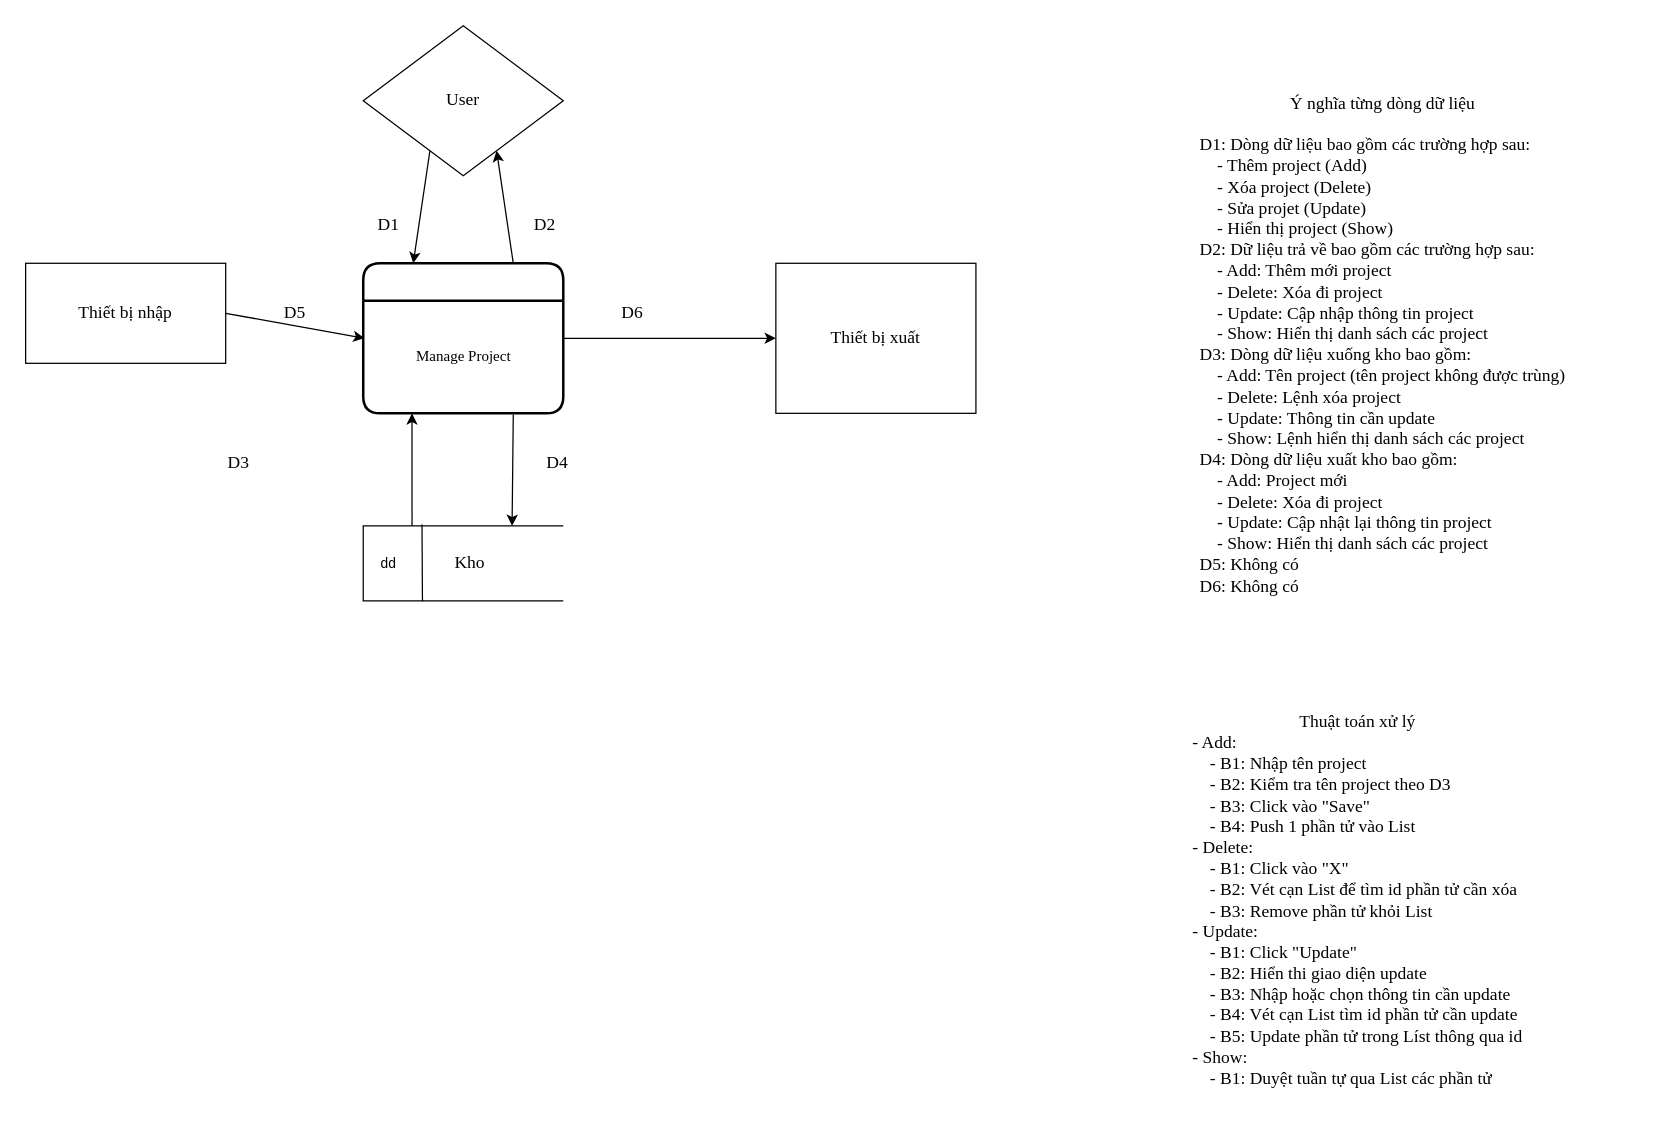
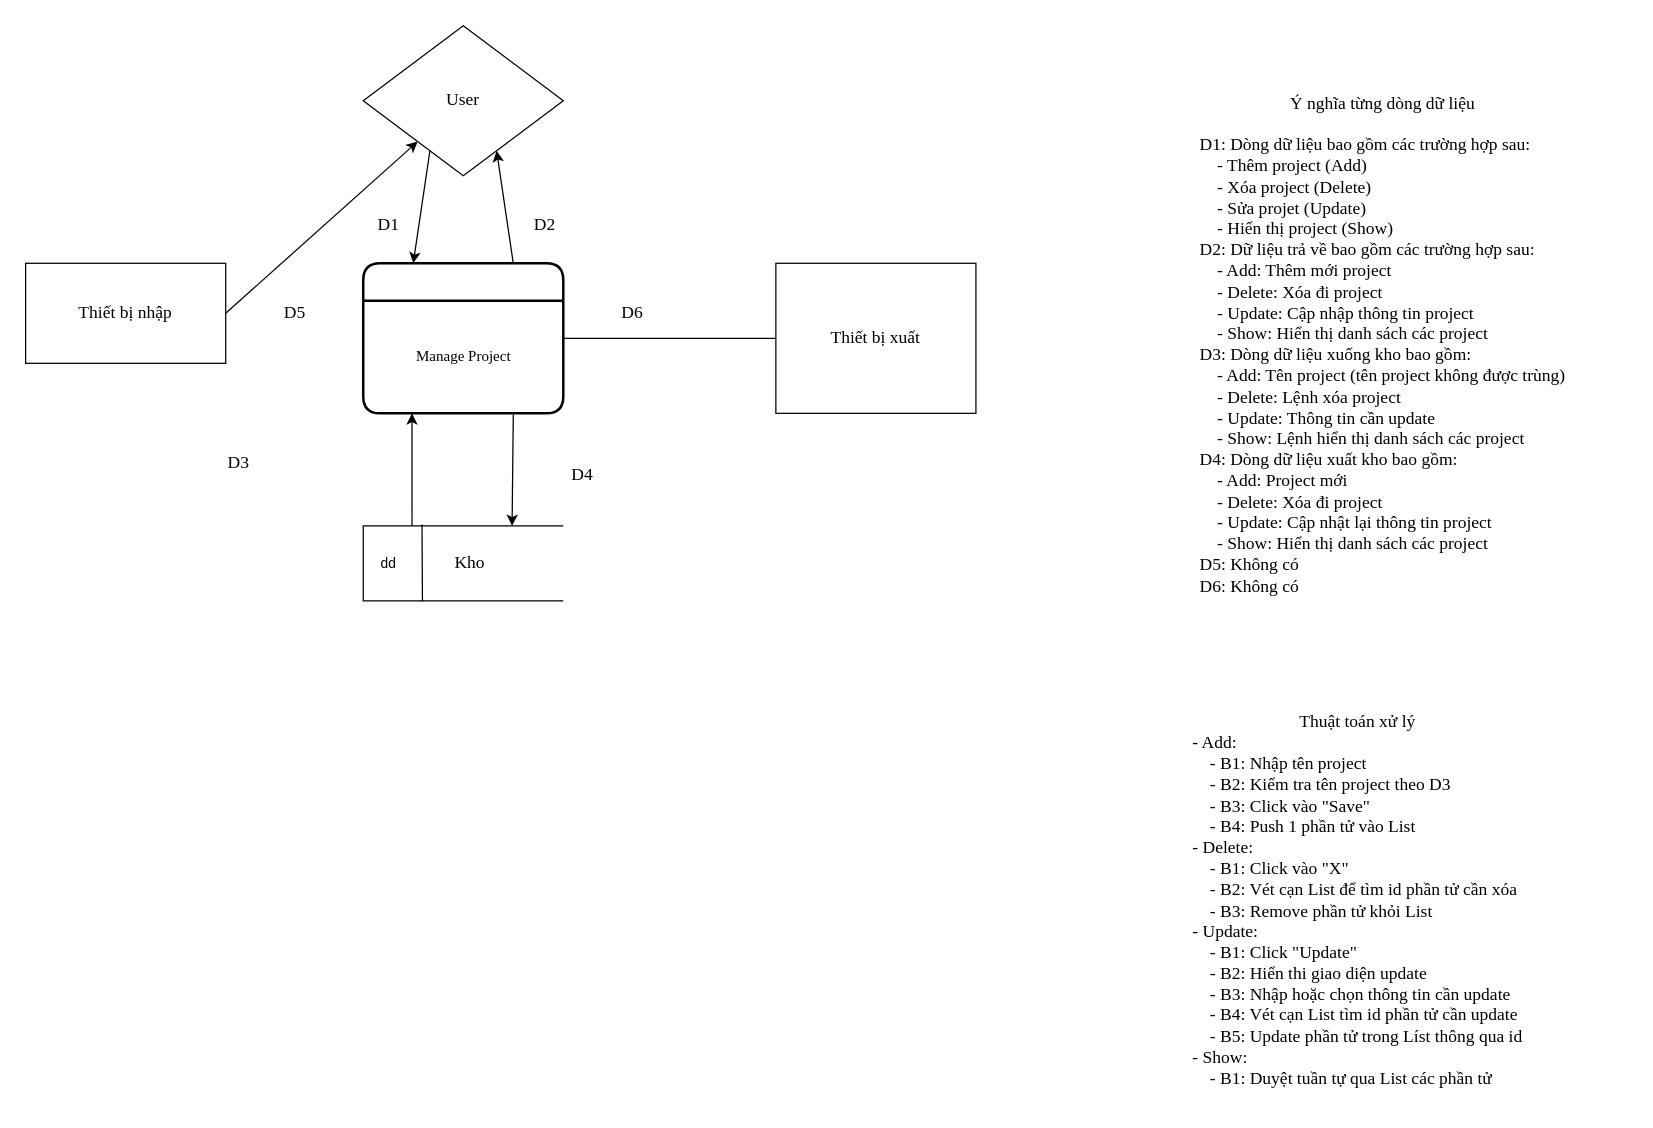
edge "Thiết bị nhập" -> "Manage Project": now "Thiết bị nhập" -> "User"
edge "Manage Project" -> "Thiết bị xuất": arrowhead classic -> none
node "D4": moved (557, 463) -> (582, 476)
